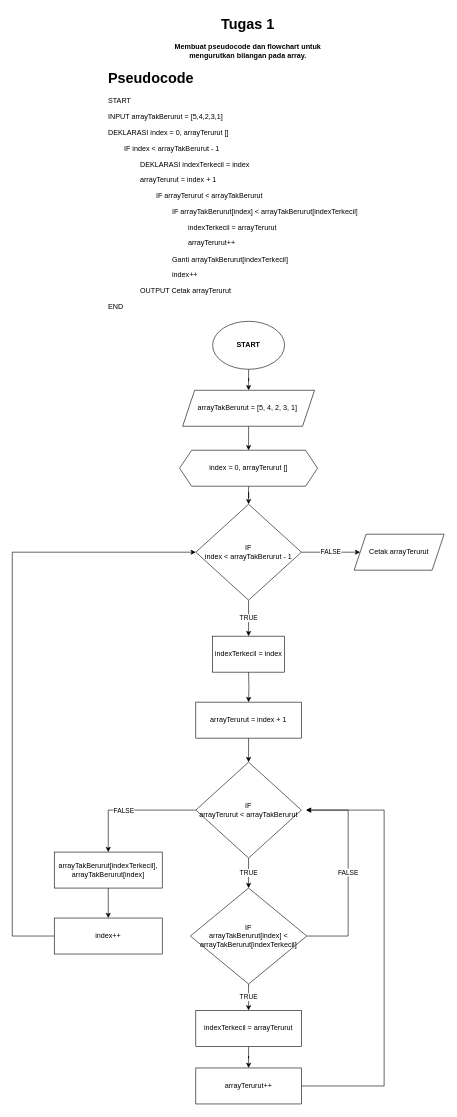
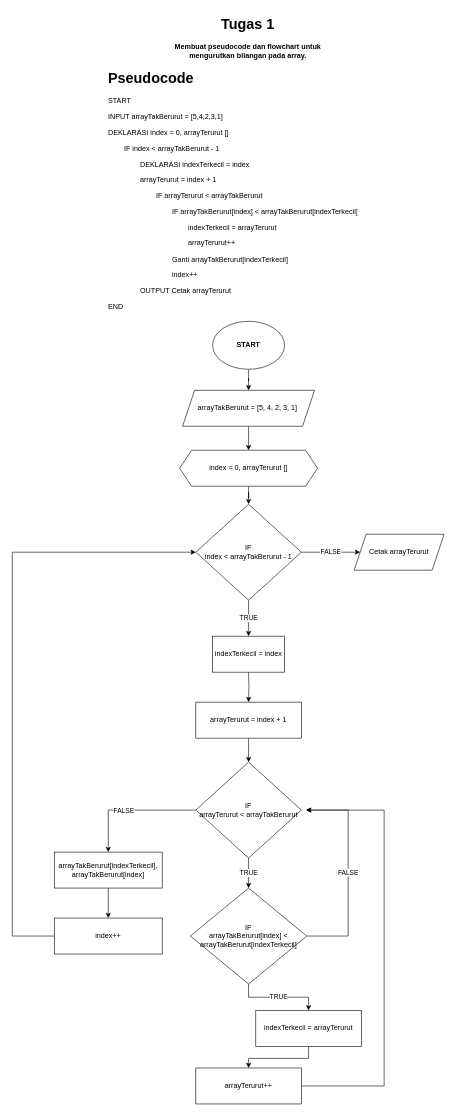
node "indexTerkecil = arrayTerurut": moved (249, 1029) -> (309, 1029)
